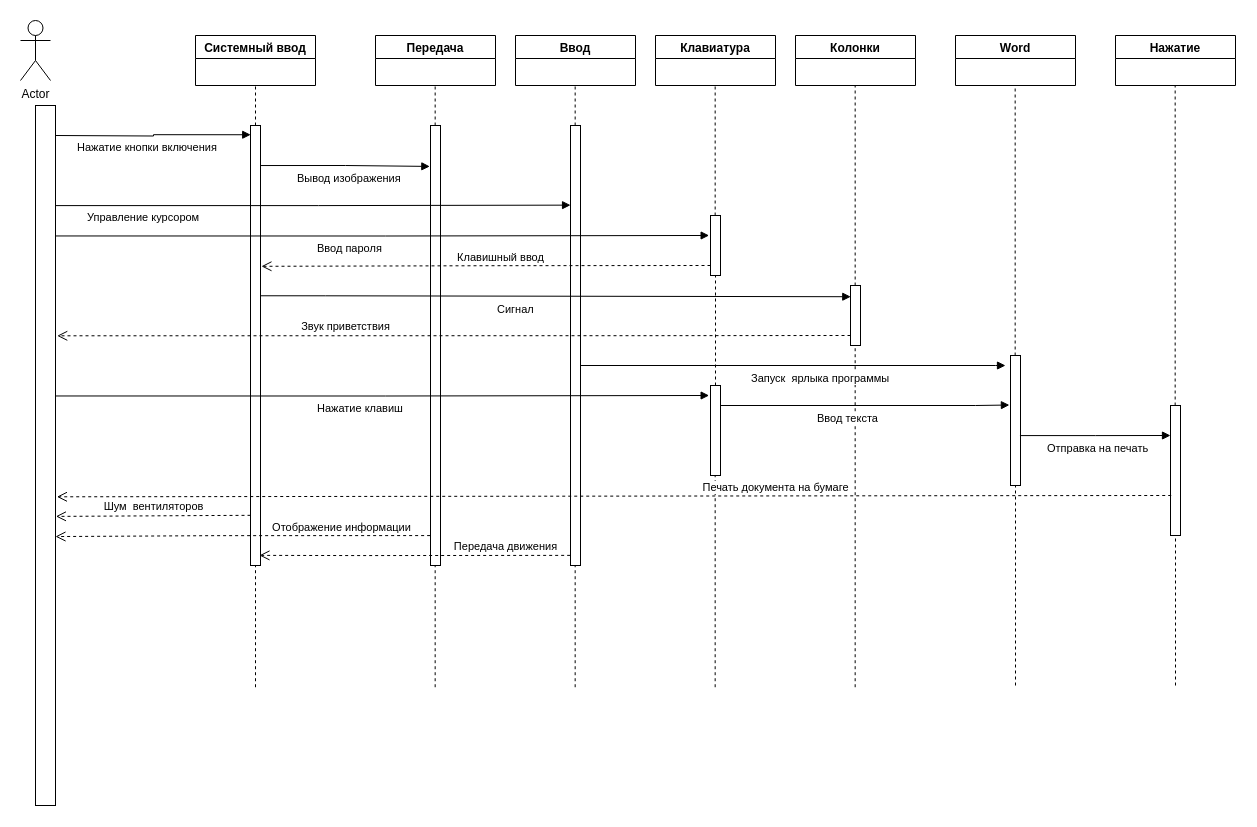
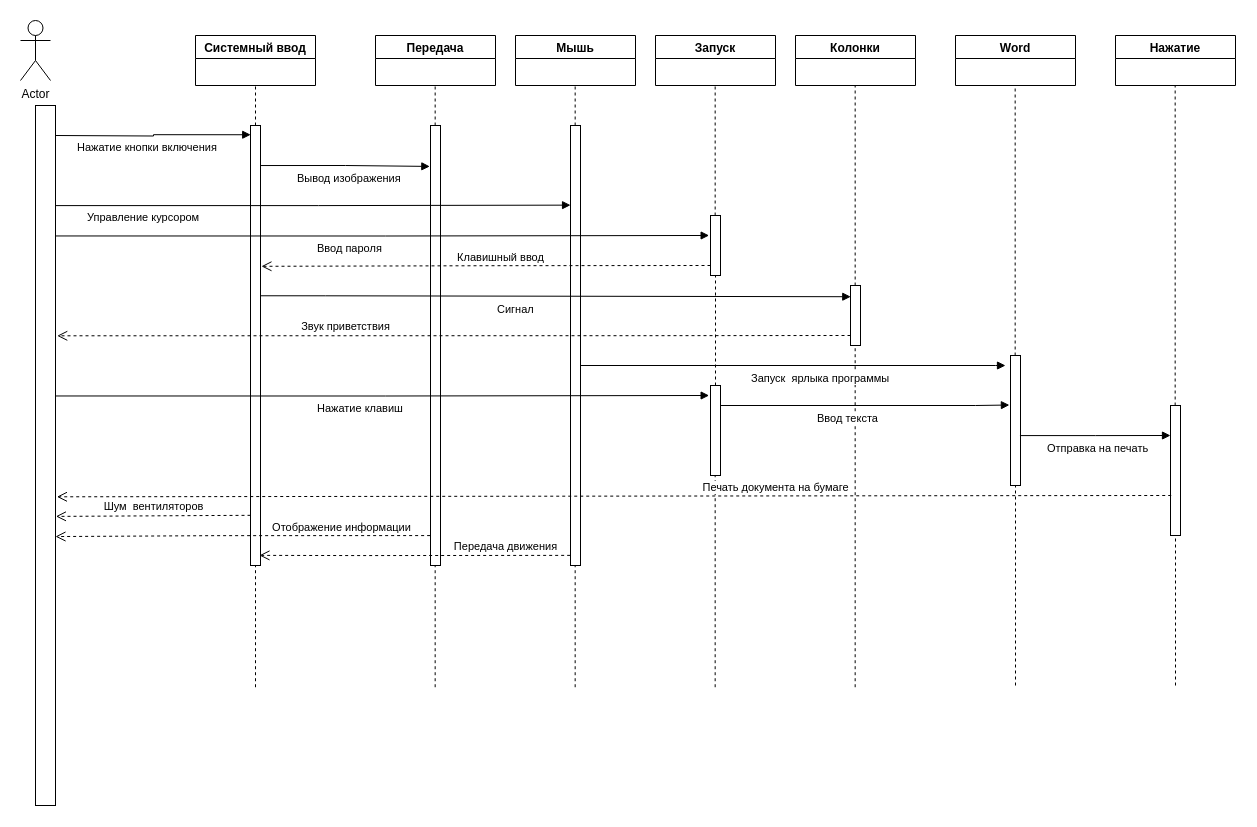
node "Ввод": label "Ввод" -> "Мышь"
node "Клавиатура": label "Клавиатура" -> "Запуск"
